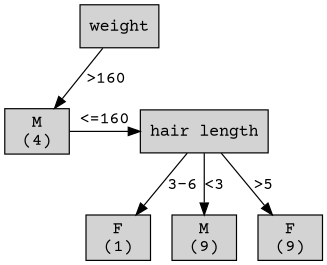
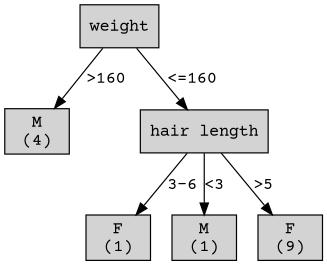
edge "M (4)" -> "hair length": now "weight" -> "hair length"
node "M (9)": label "M (9)" -> "M (1)"
